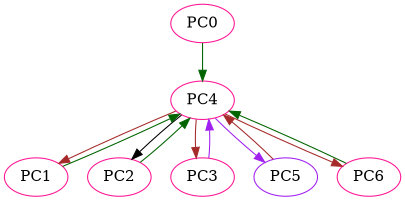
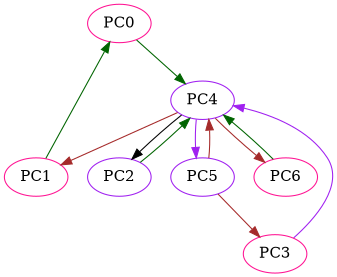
node "PC4": color deeppink -> purple
edge "PC4" -> "PC3": now "PC5" -> "PC3"
edge "PC1" -> "PC4": now "PC1" -> "PC0"
node "PC2": color deeppink -> purple
